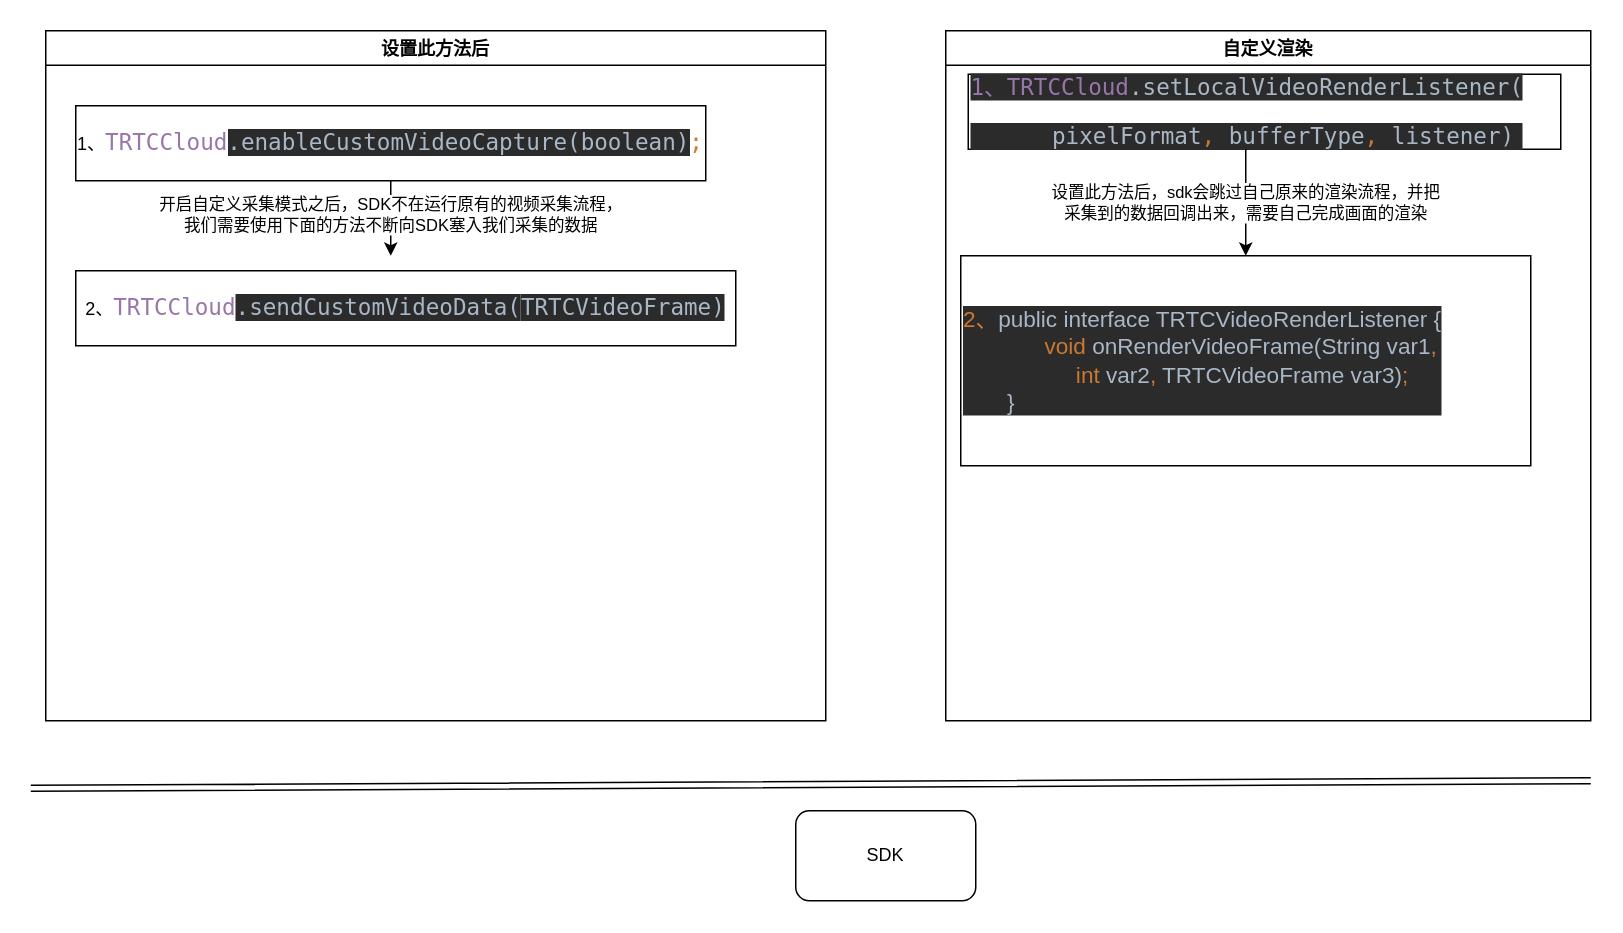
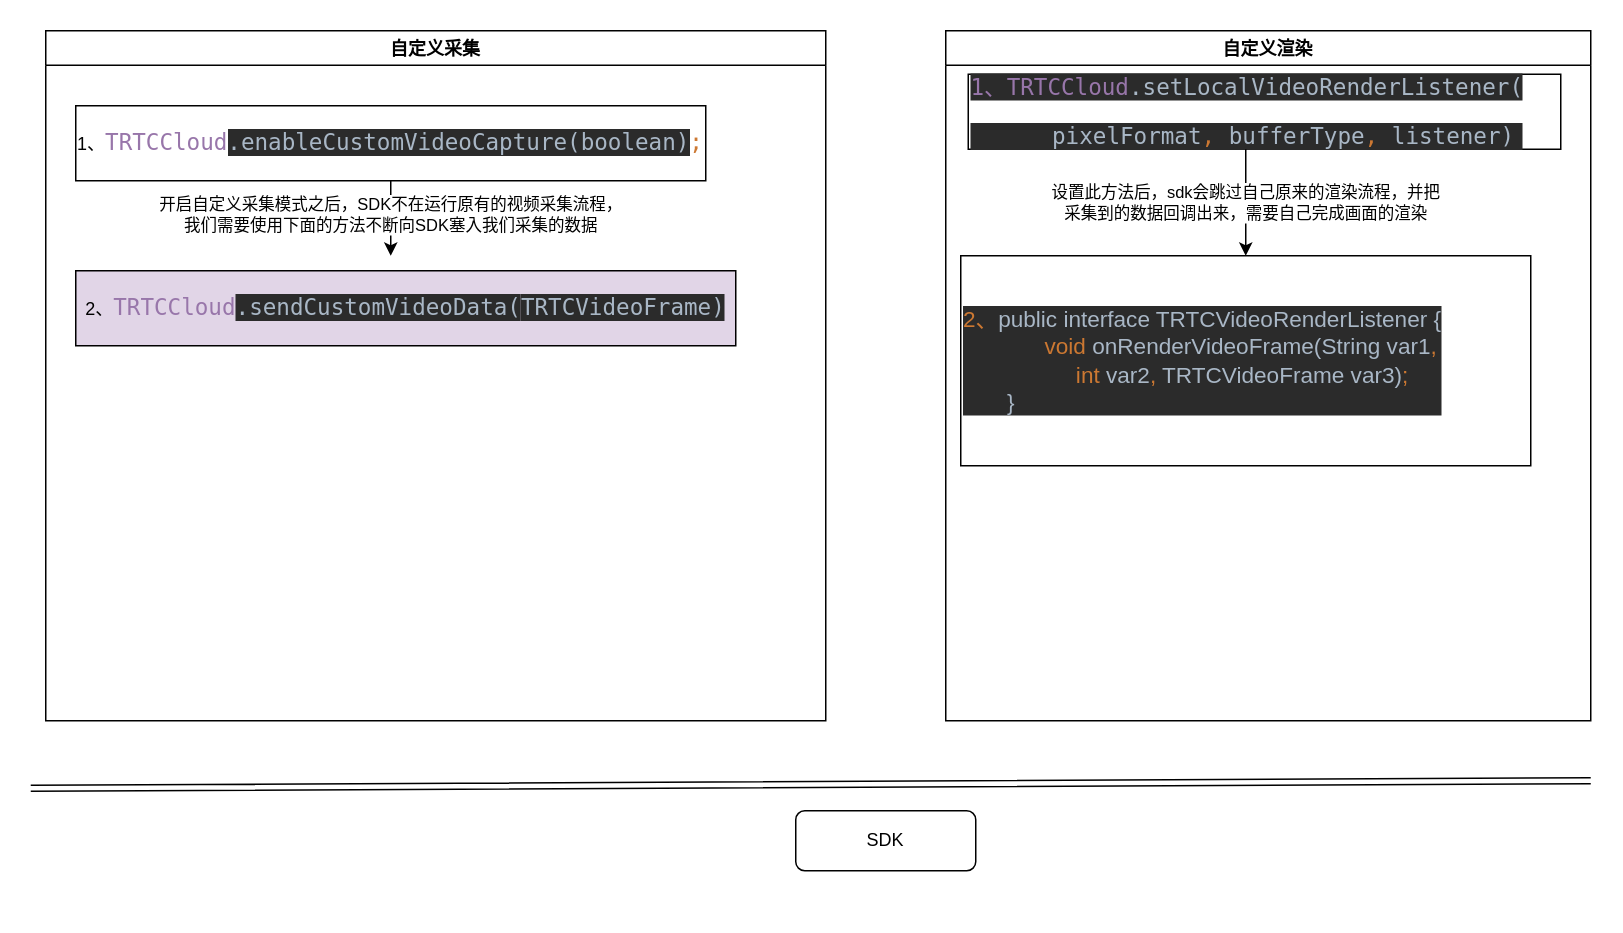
node "设置此方法后": label "设置此方法后" -> "自定义采集"
node "2、TRTCCloud.sendCustomVideoData(TRTCVideoFrame)": fillcolor #ffffff -> #e1d5e7
node "SDK": size 180x90 -> 180x60
